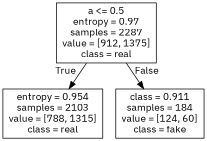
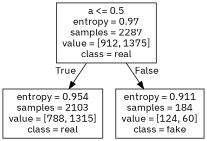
node "class = 0.911 samples = 184 value = [124, 60] class = fake": label "class = 0.911 samples = 184 value = [124, 60] class = fake" -> "entropy = 0.911 samples = 184 value = [124, 60] class = fake"
